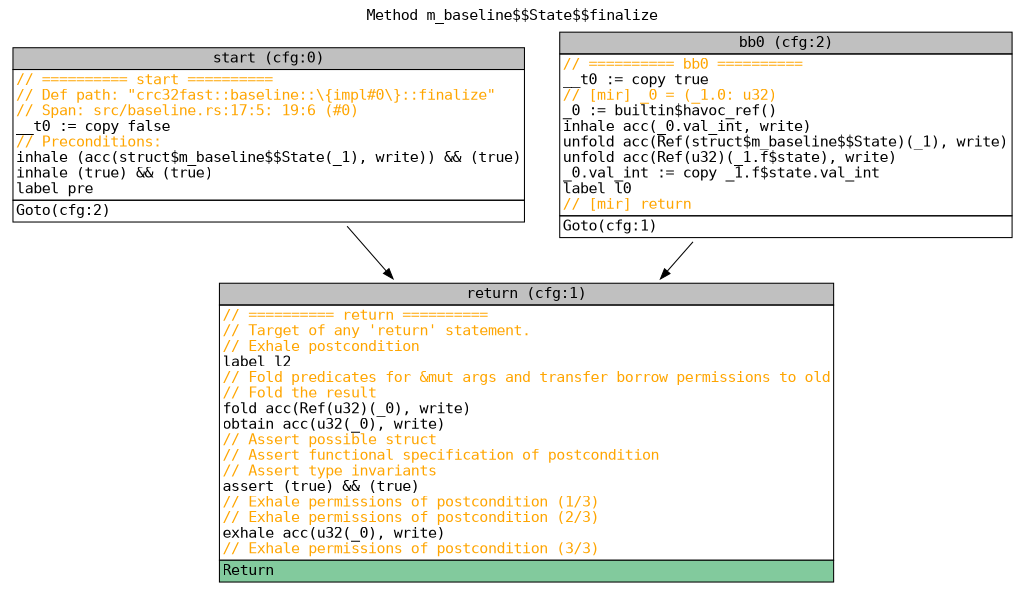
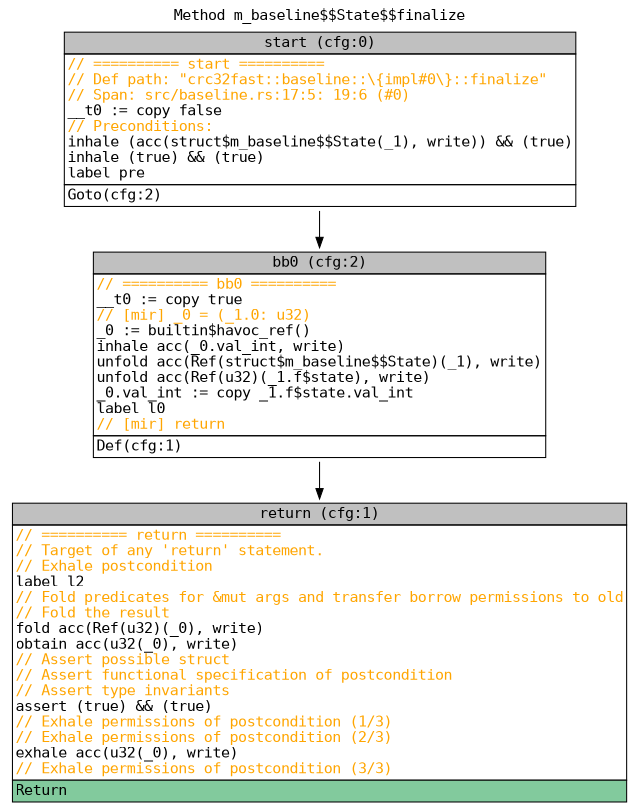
node "bb0 (cfg:2)": text "Goto(cfg:1)" -> "Def(cfg:1)"
edge "start (cfg:0)" -> "return (cfg:1)": now "start (cfg:0)" -> "bb0 (cfg:2)"
